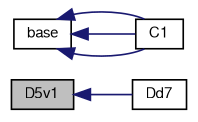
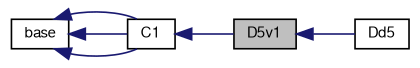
edge "D5v1" -> "C1": added
node "Dd7": label "Dd7" -> "Dd5"
